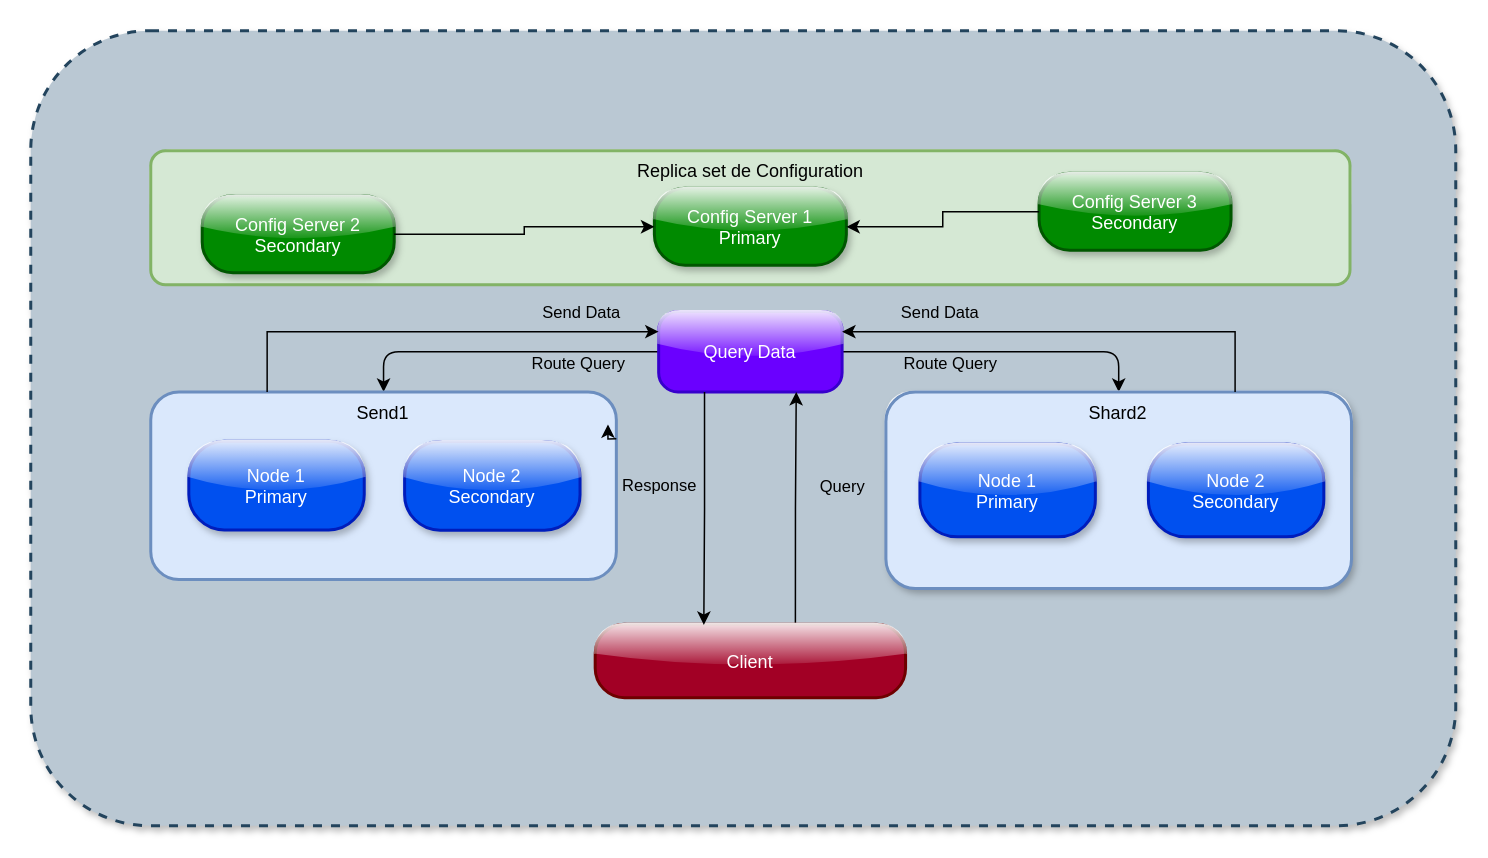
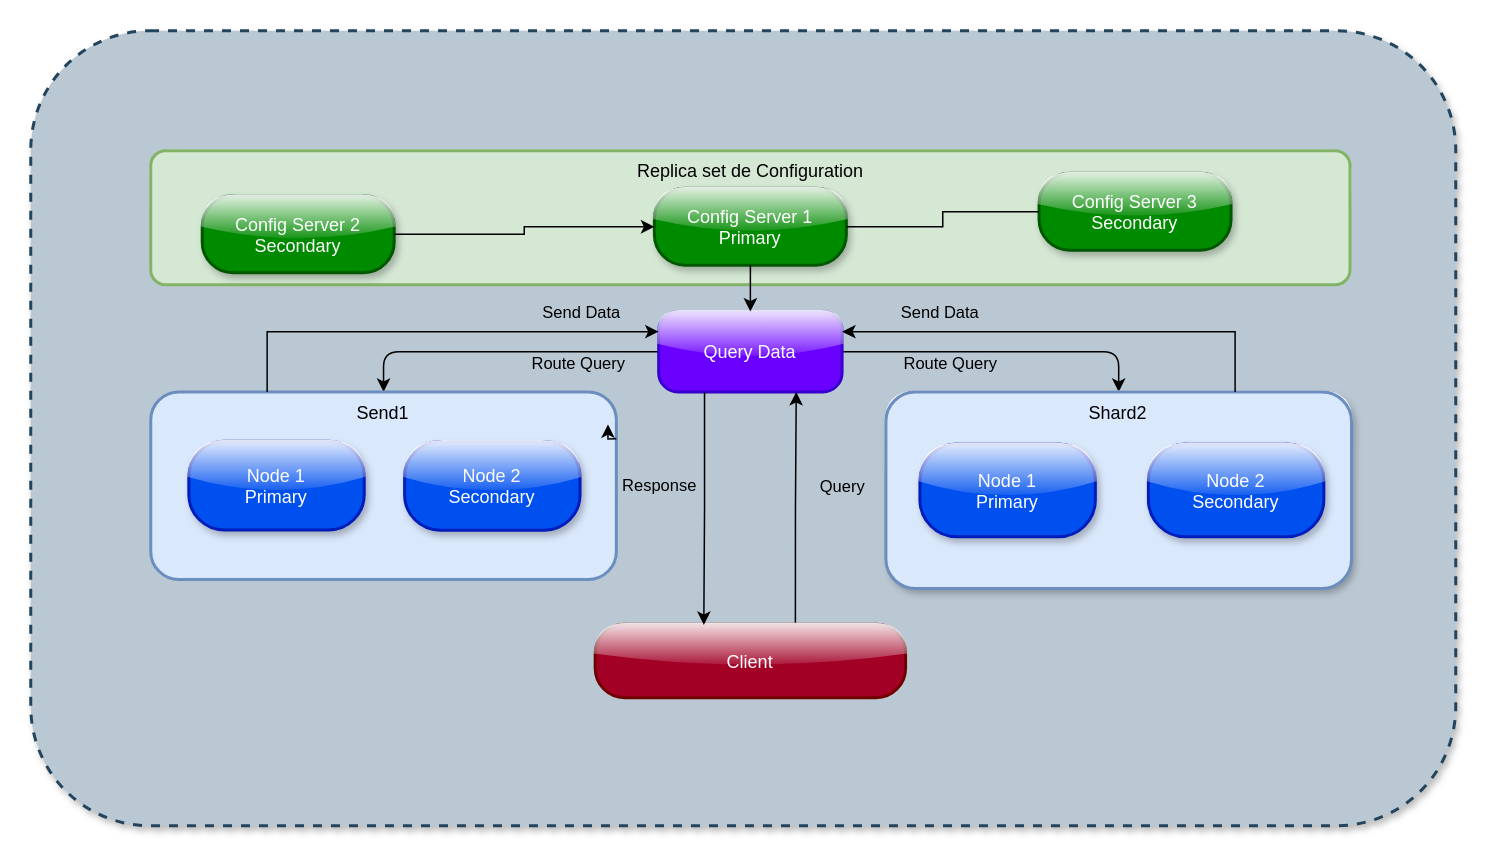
edge "Config Server 3 Secondary" -> "Config Server 1 Primary": arrowhead classic -> none
edge "Config Server 1 Primary" -> "Query Data": added
